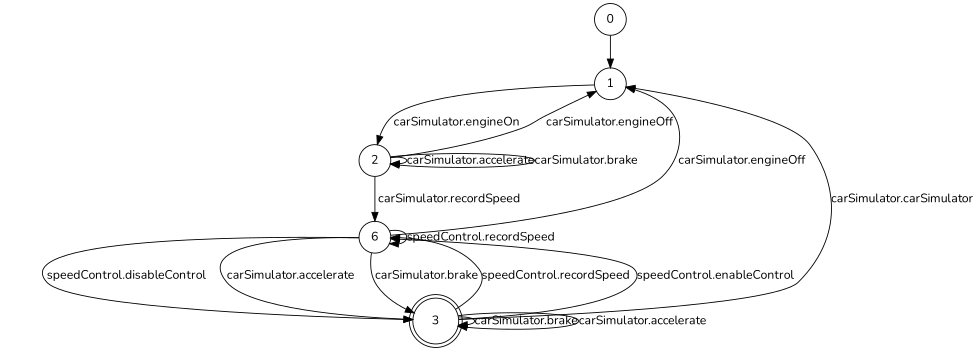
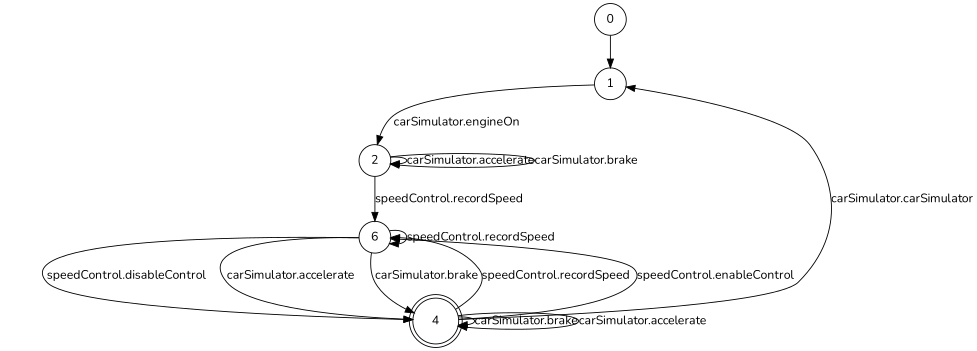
edge "2" -> "1": removed, label "carSimulator.engineOff"
edge "2" -> "6": label "carSimulator.recordSpeed" -> "speedControl.recordSpeed"
edge "6" -> "1": removed, label "carSimulator.engineOff"
node "3": label "3" -> "4"
